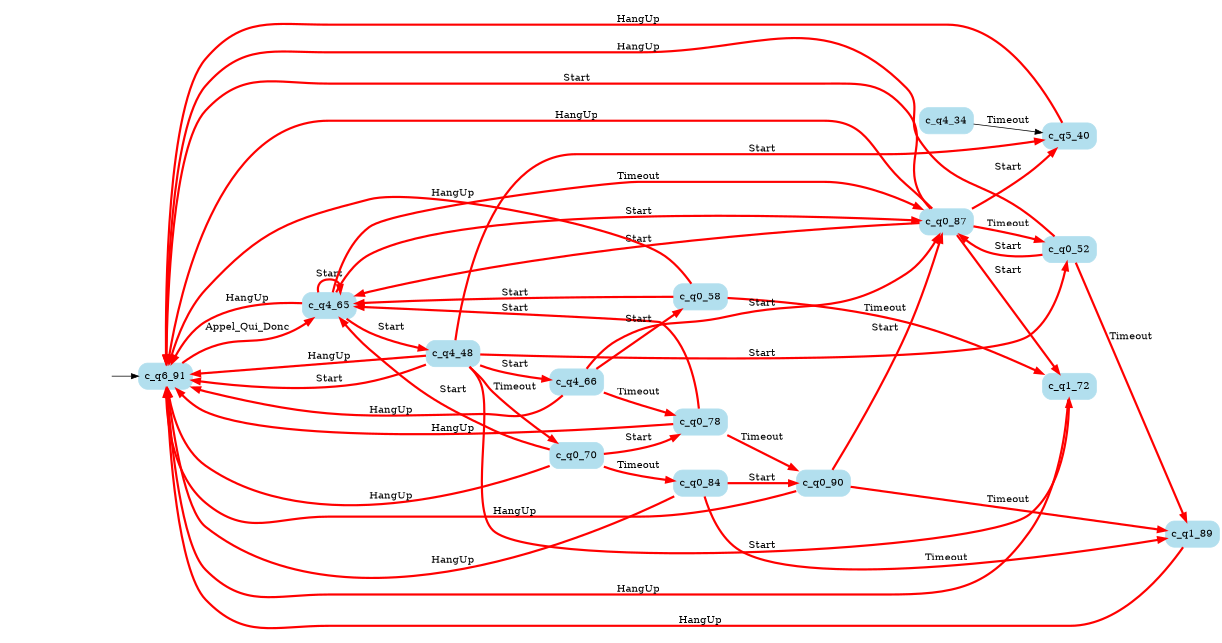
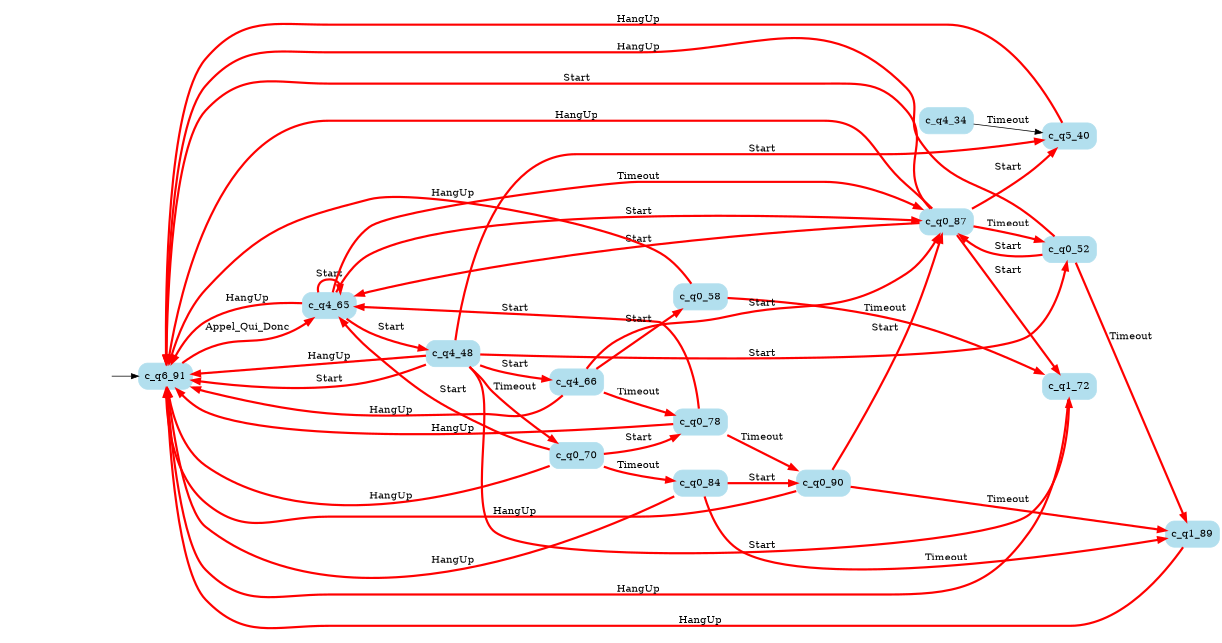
edge "c_q0_58" -> "c_q4_65": removed, label "Start"
